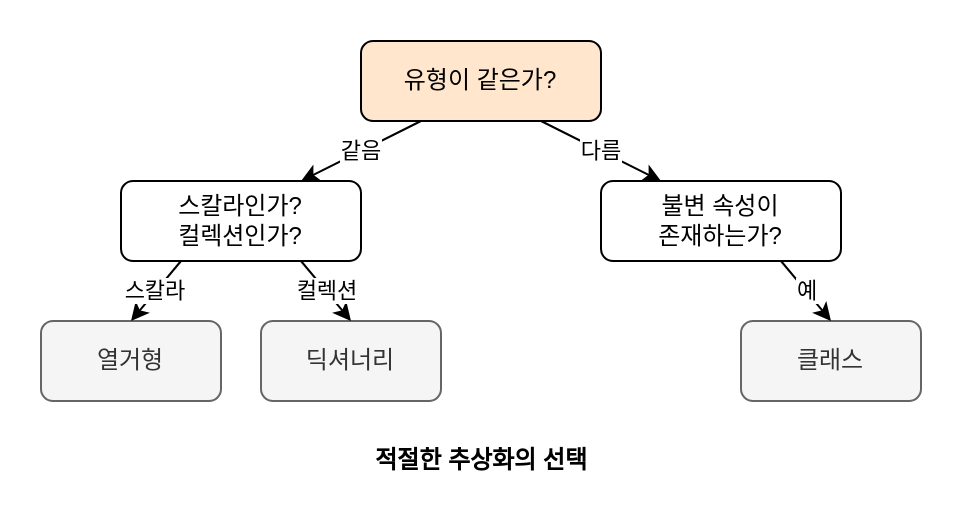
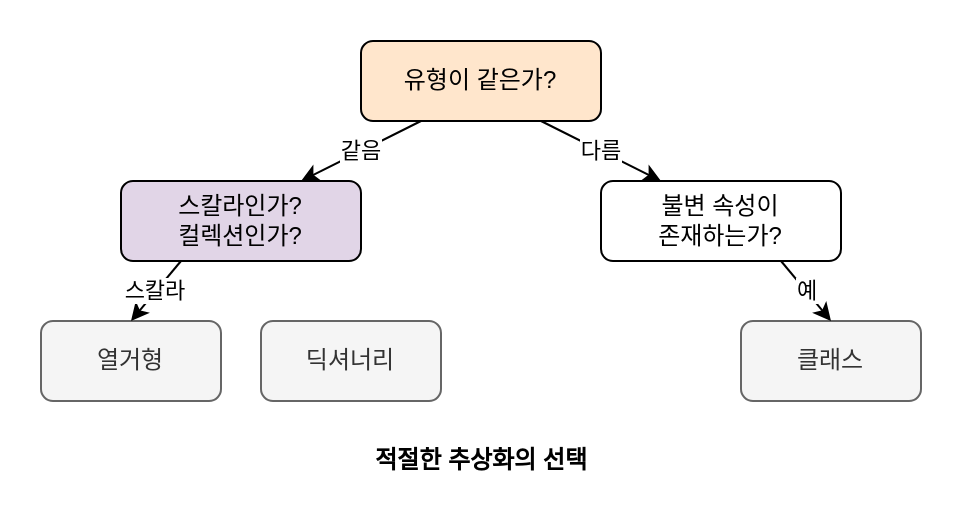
node "스칼라인가? 컬렉션인가?": fillcolor #ffffff -> #e1d5e7
edge "스칼라인가? 컬렉션인가?" -> "딕셔너리": removed, label "컬렉션"
